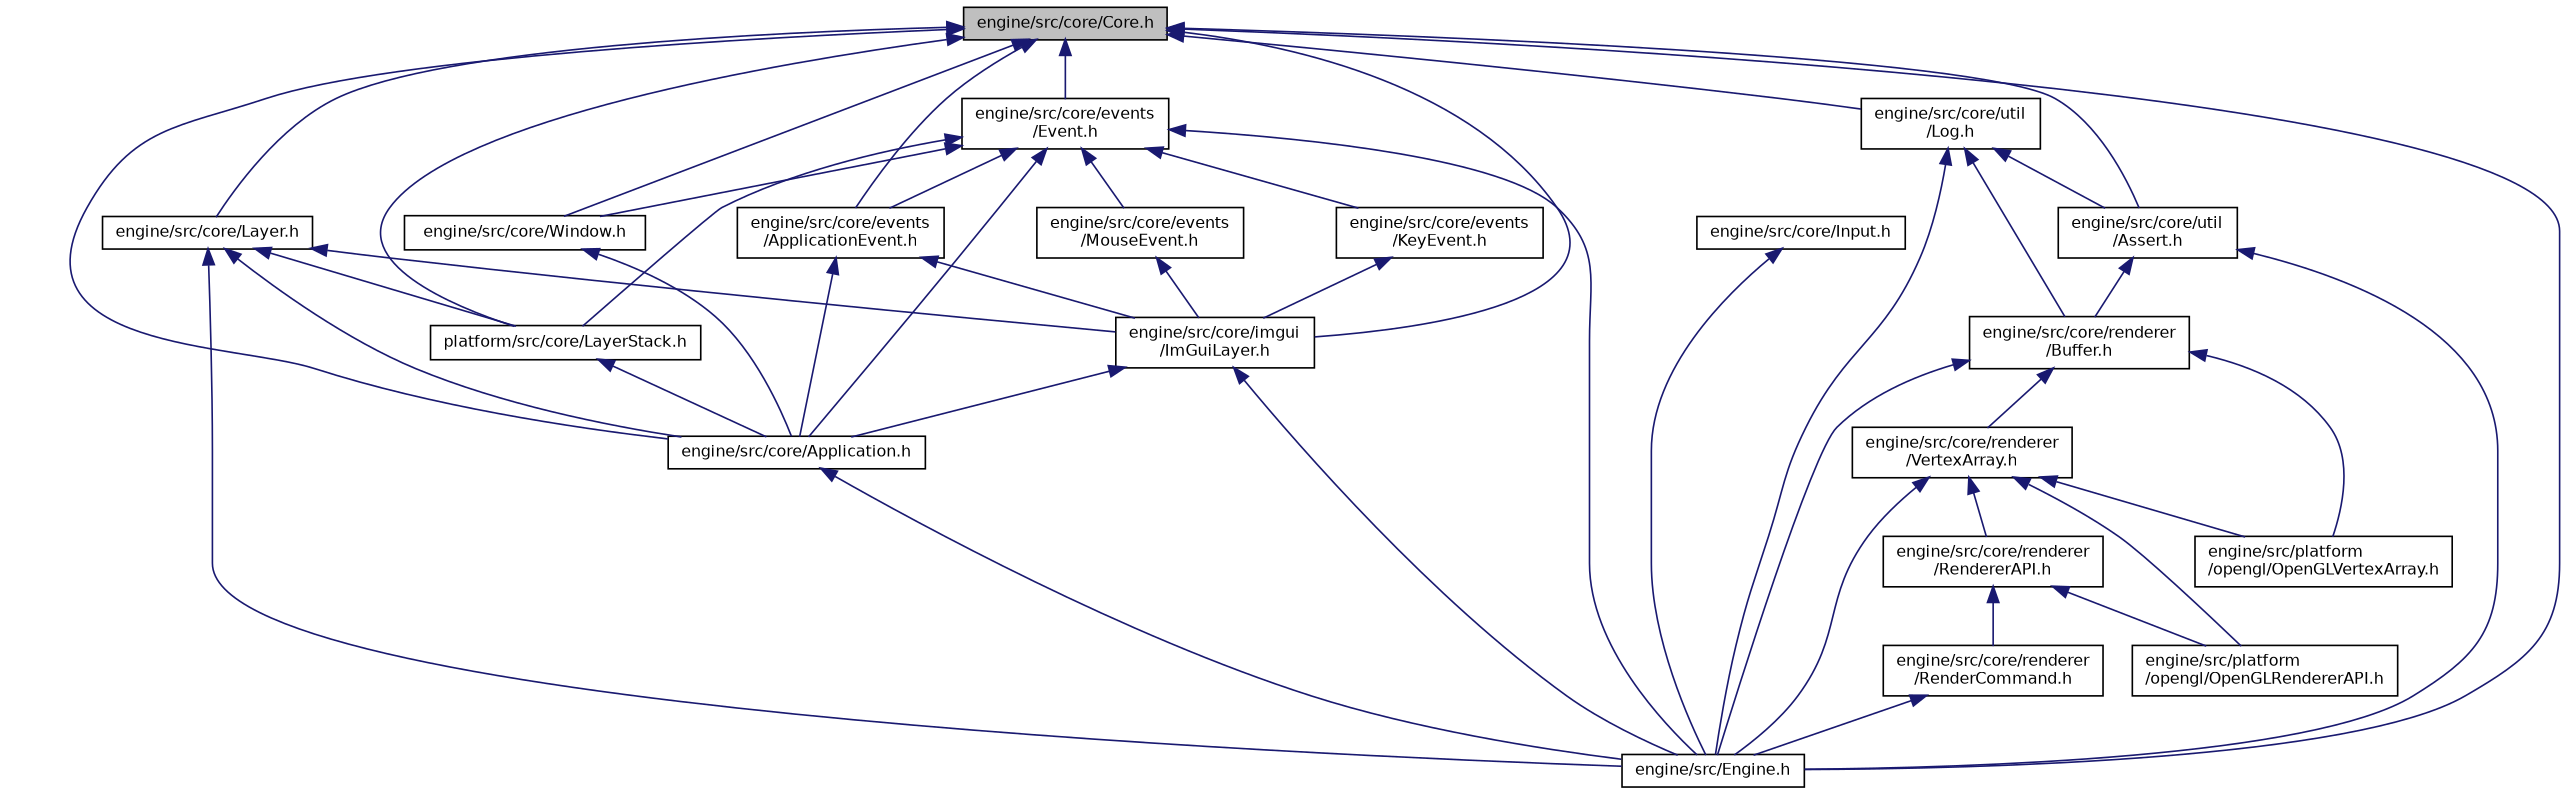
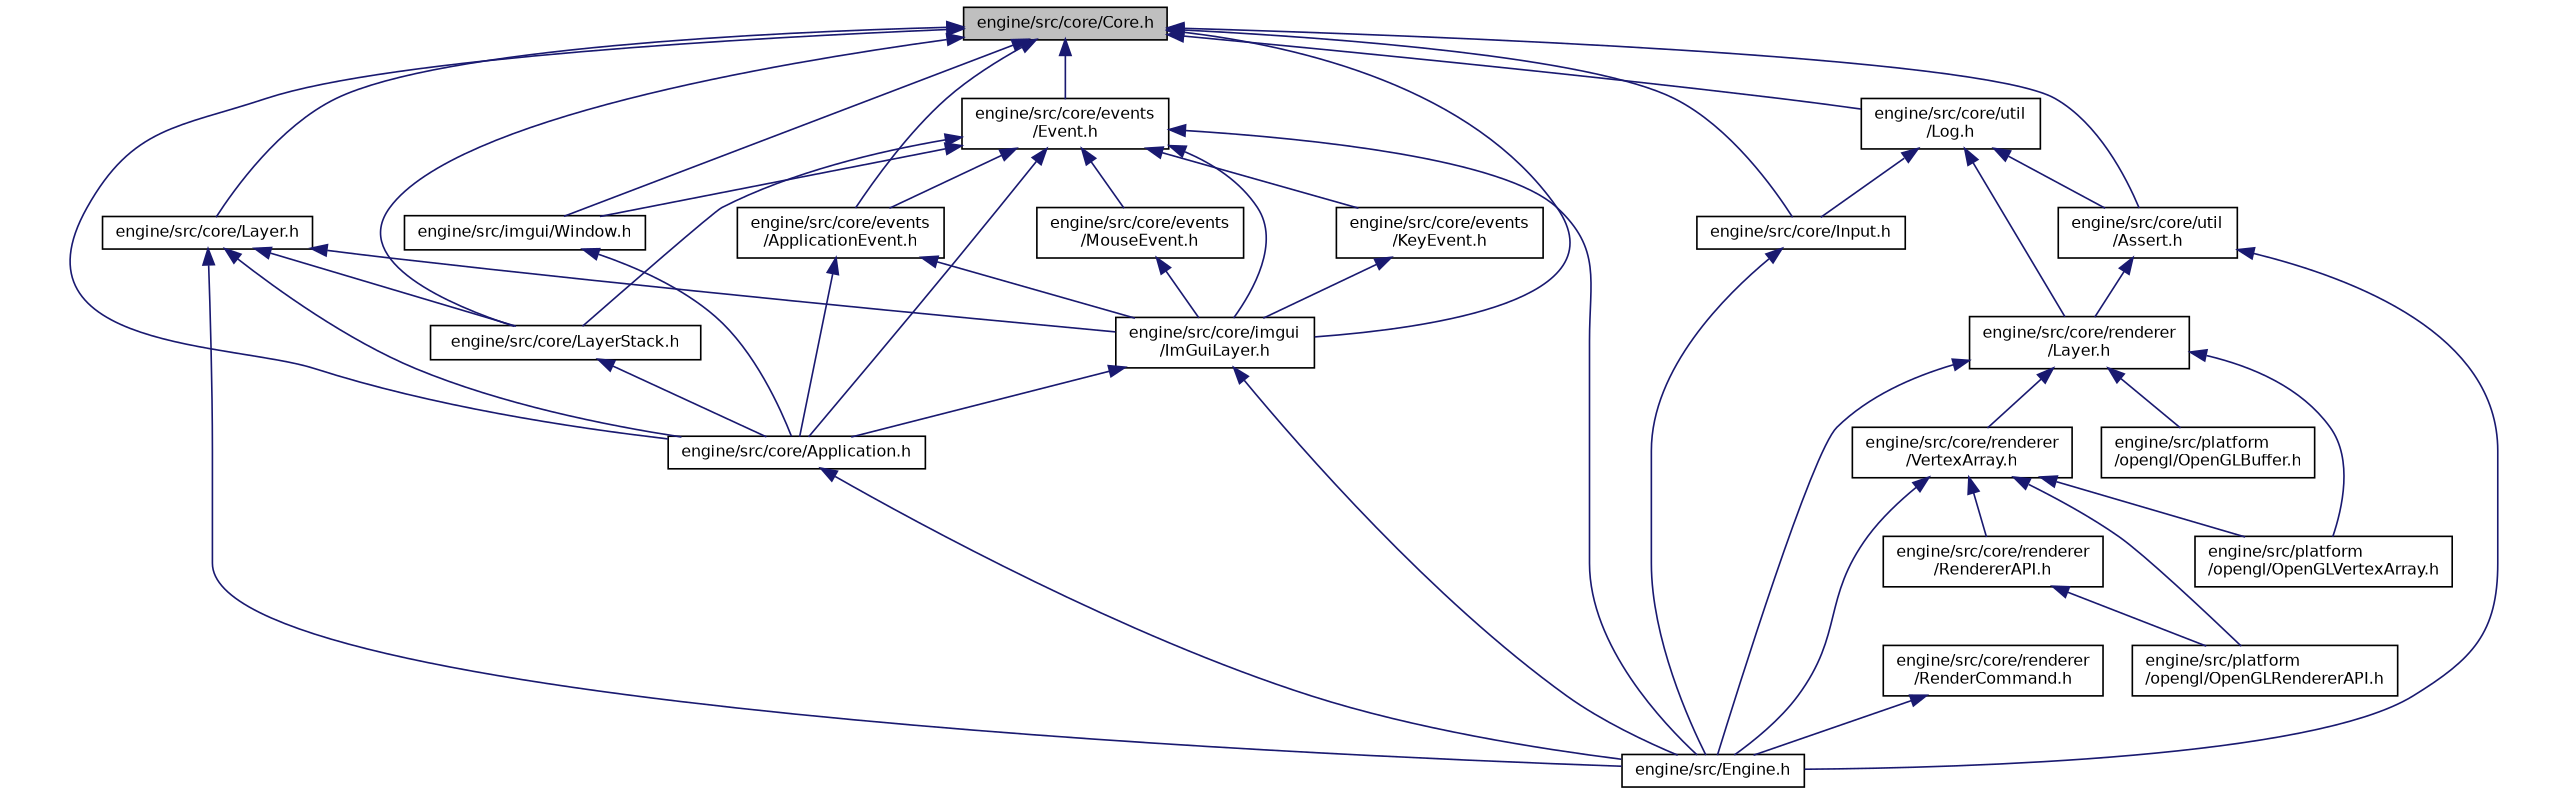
edge "engine/src/Engine.h" -> "engine/src/core/Core.h": now "engine/src/core/Input.h" -> "engine/src/core/Core.h"
edge "engine/src/core/imgui /ImGuiLayer.h" -> "engine/src/core/events /Event.h": added
node "engine/src/core/Window.h": label "engine/src/core/Window.h" -> "engine/src/imgui/Window.h"
node "platform/src/core/LayerStack.h": label "platform/src/core/LayerStack.h" -> "engine/src/core/LayerStack.h"
node "engine/src/core/renderer /Buffer.h": label "engine/src/core/renderer /Buffer.h" -> "engine/src/core/renderer /Layer.h"
edge "engine/src/Engine.h" -> "engine/src/core/util /Log.h": now "engine/src/core/Input.h" -> "engine/src/core/util /Log.h"
node "engine/src/platform /opengl/OpenGLBuffer.h": added
edge "engine/src/core/renderer /RenderCommand.h" -> "engine/src/core/renderer /RendererAPI.h": removed
